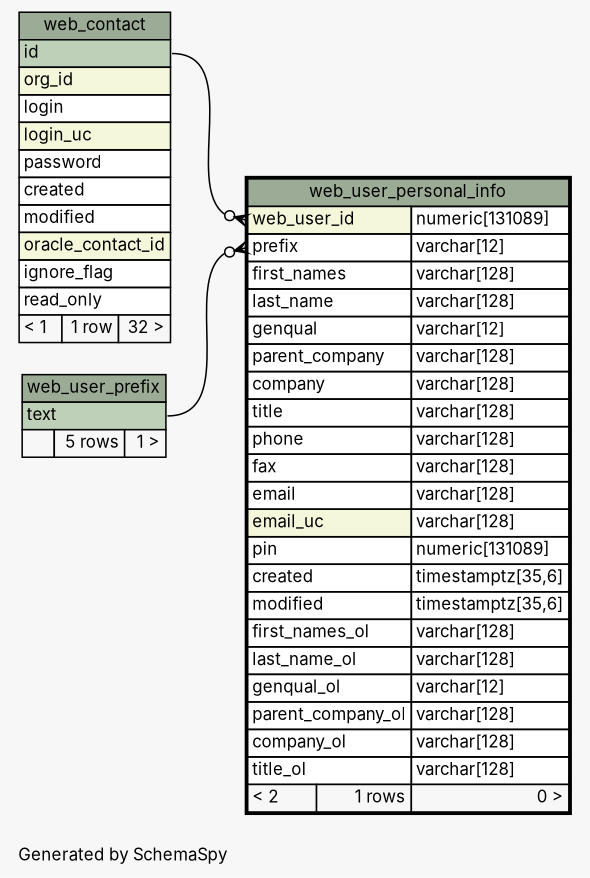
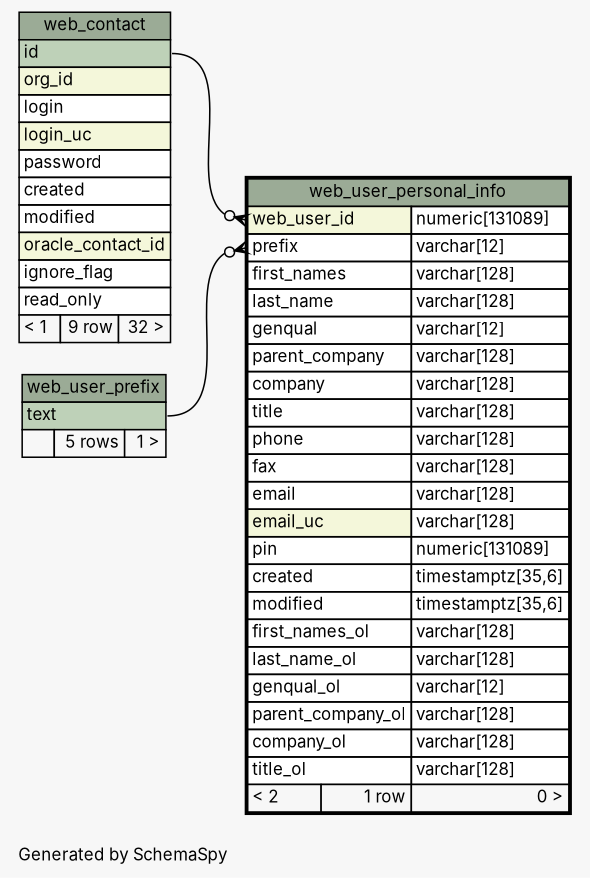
node "web_contact": text "1 row" -> "9 row"
node "web_user_personal_info": text "1 rows" -> "1 row"
